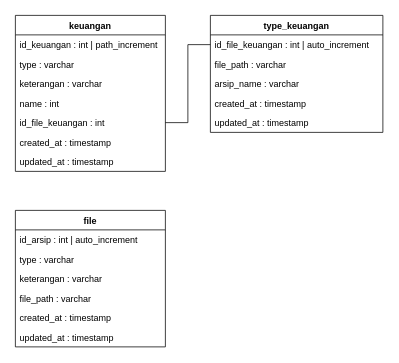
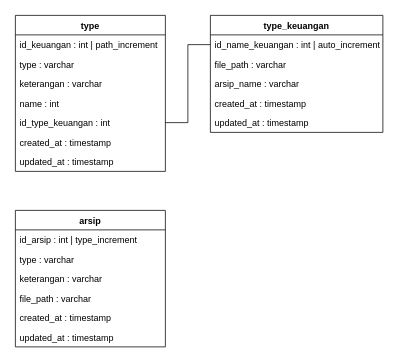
node "keuangan": label "keuangan" -> "type"
node "id_file_keuangan : int | auto_increment": label "id_file_keuangan : int | auto_increment" -> "id_name_keuangan : int | auto_increment"
node "id_file_keuangan : int": label "id_file_keuangan : int" -> "id_type_keuangan : int"
node "file": label "file" -> "arsip"
node "id_arsip : int | auto_increment": label "id_arsip : int | auto_increment" -> "id_arsip : int | type_increment"
